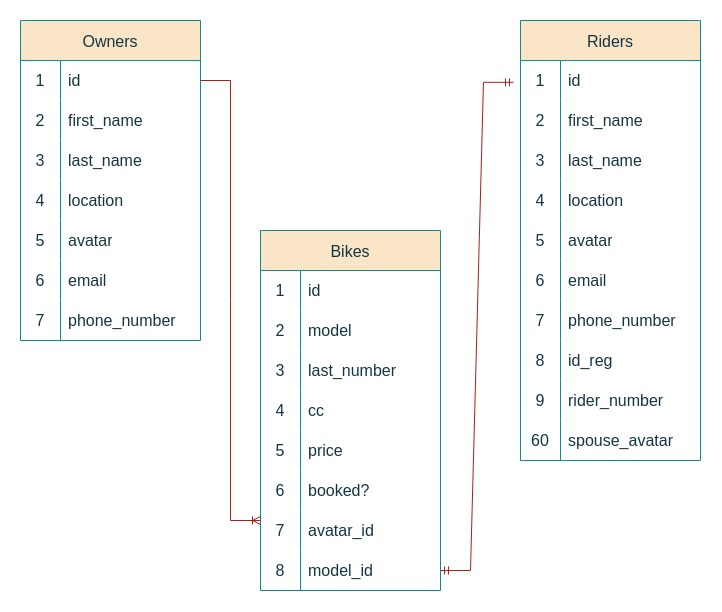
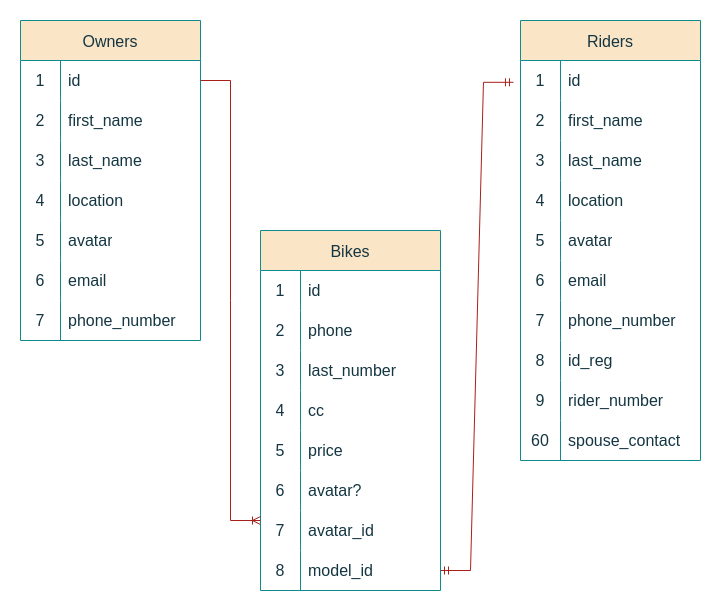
node "model": label "model" -> "phone"
node "spouse_avatar": label "spouse_avatar" -> "spouse_contact"
node "booked?": label "booked?" -> "avatar?"
